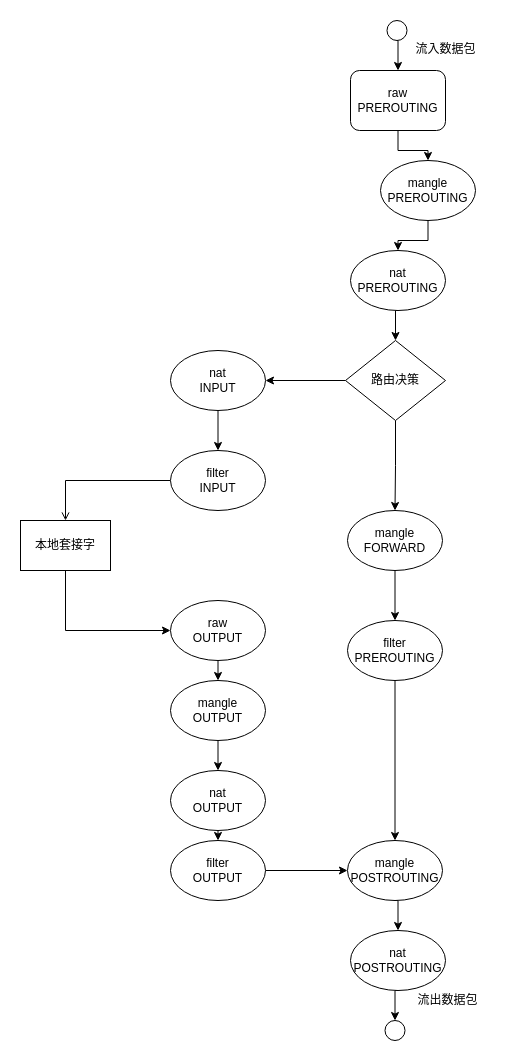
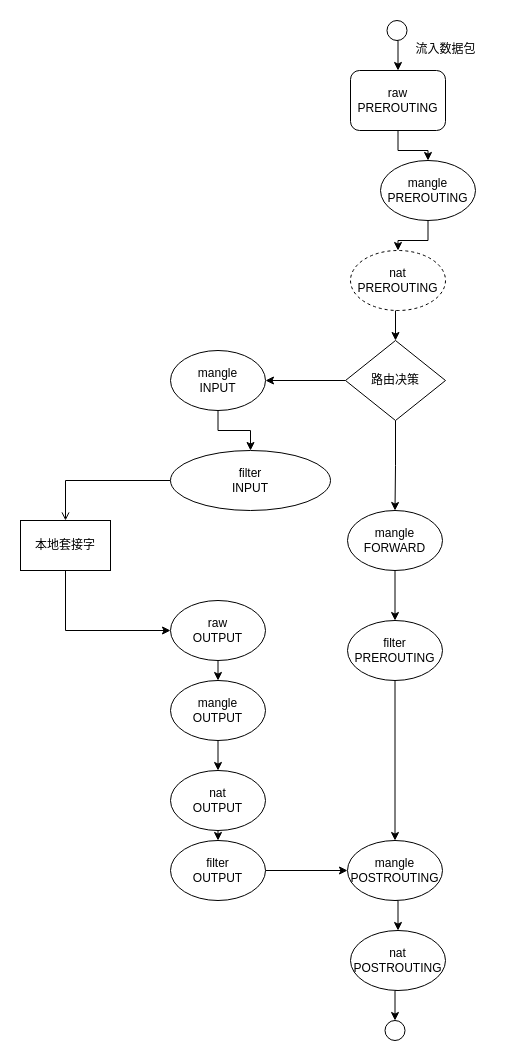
node "nat PREROUTING": style solid -> dashed
node "nat INPUT": label "nat INPUT" -> "mangle INPUT"
node "filter INPUT": size 95x60 -> 160x60
node "流出数据包": removed
